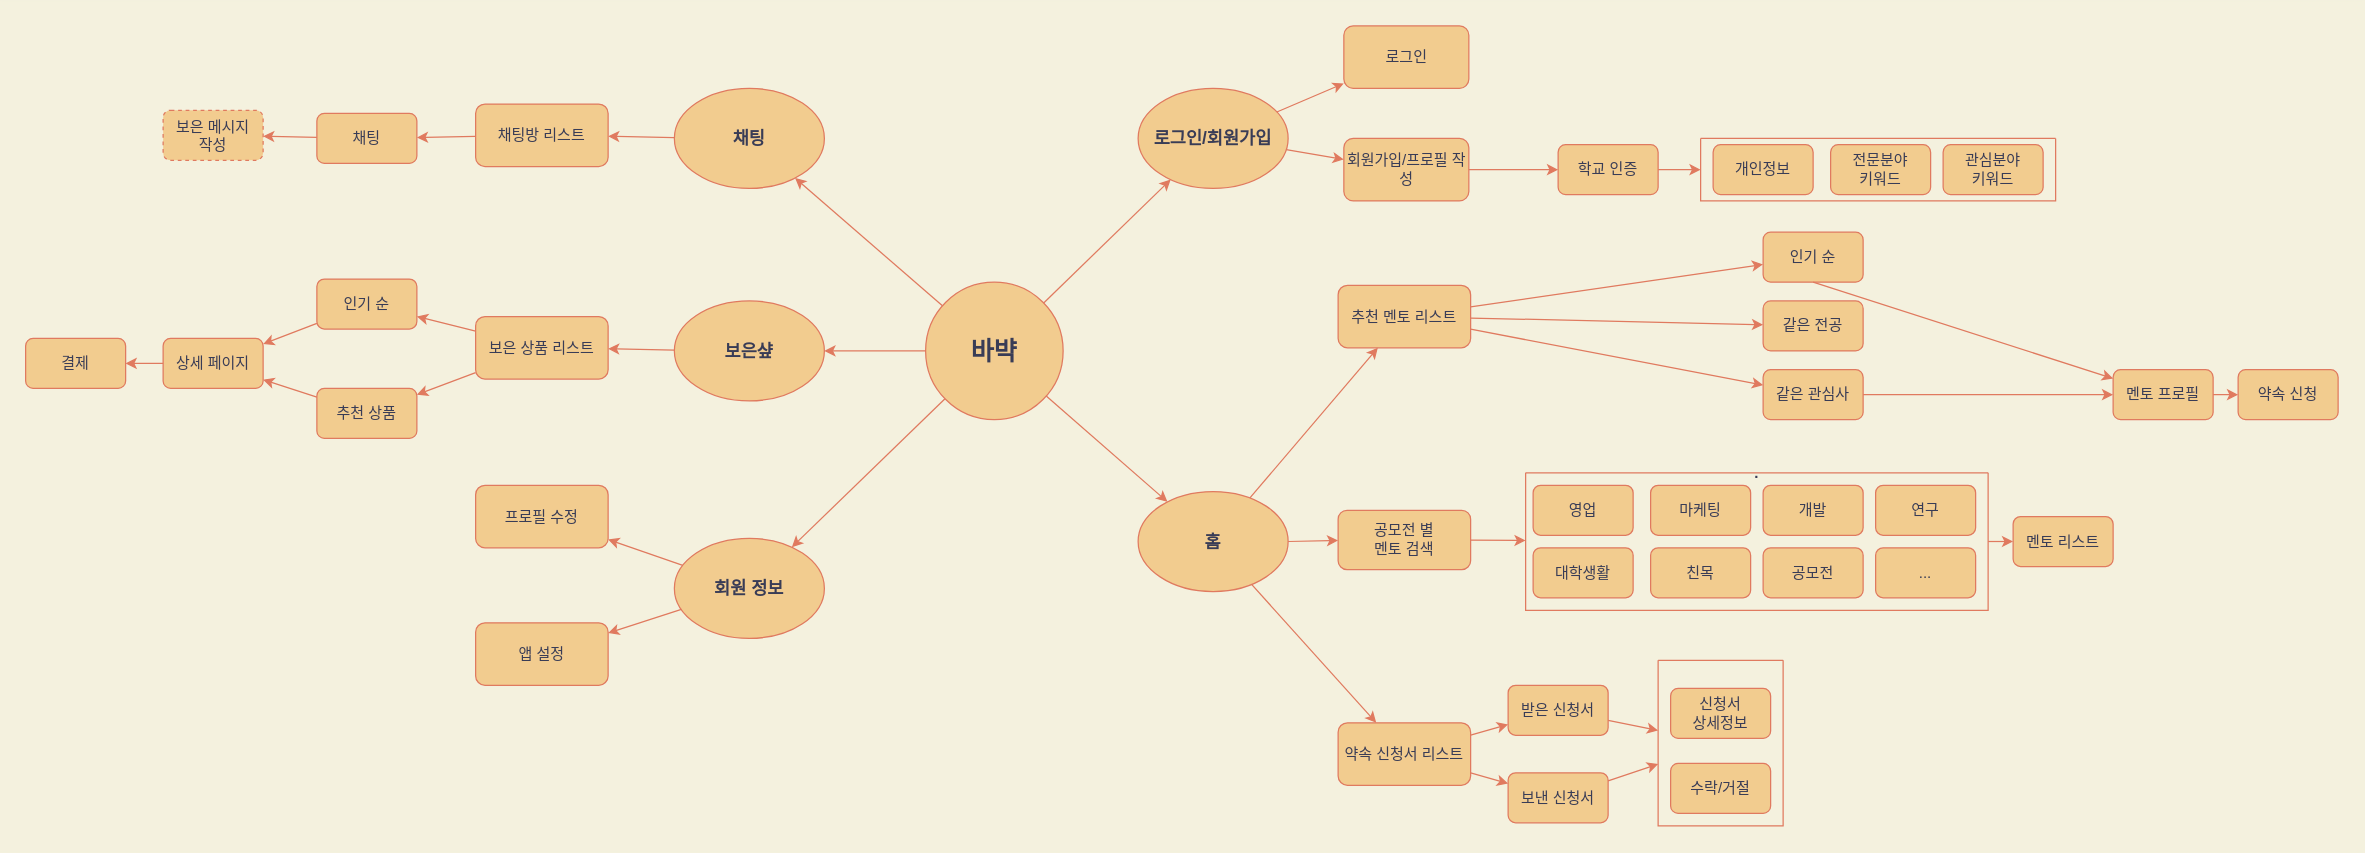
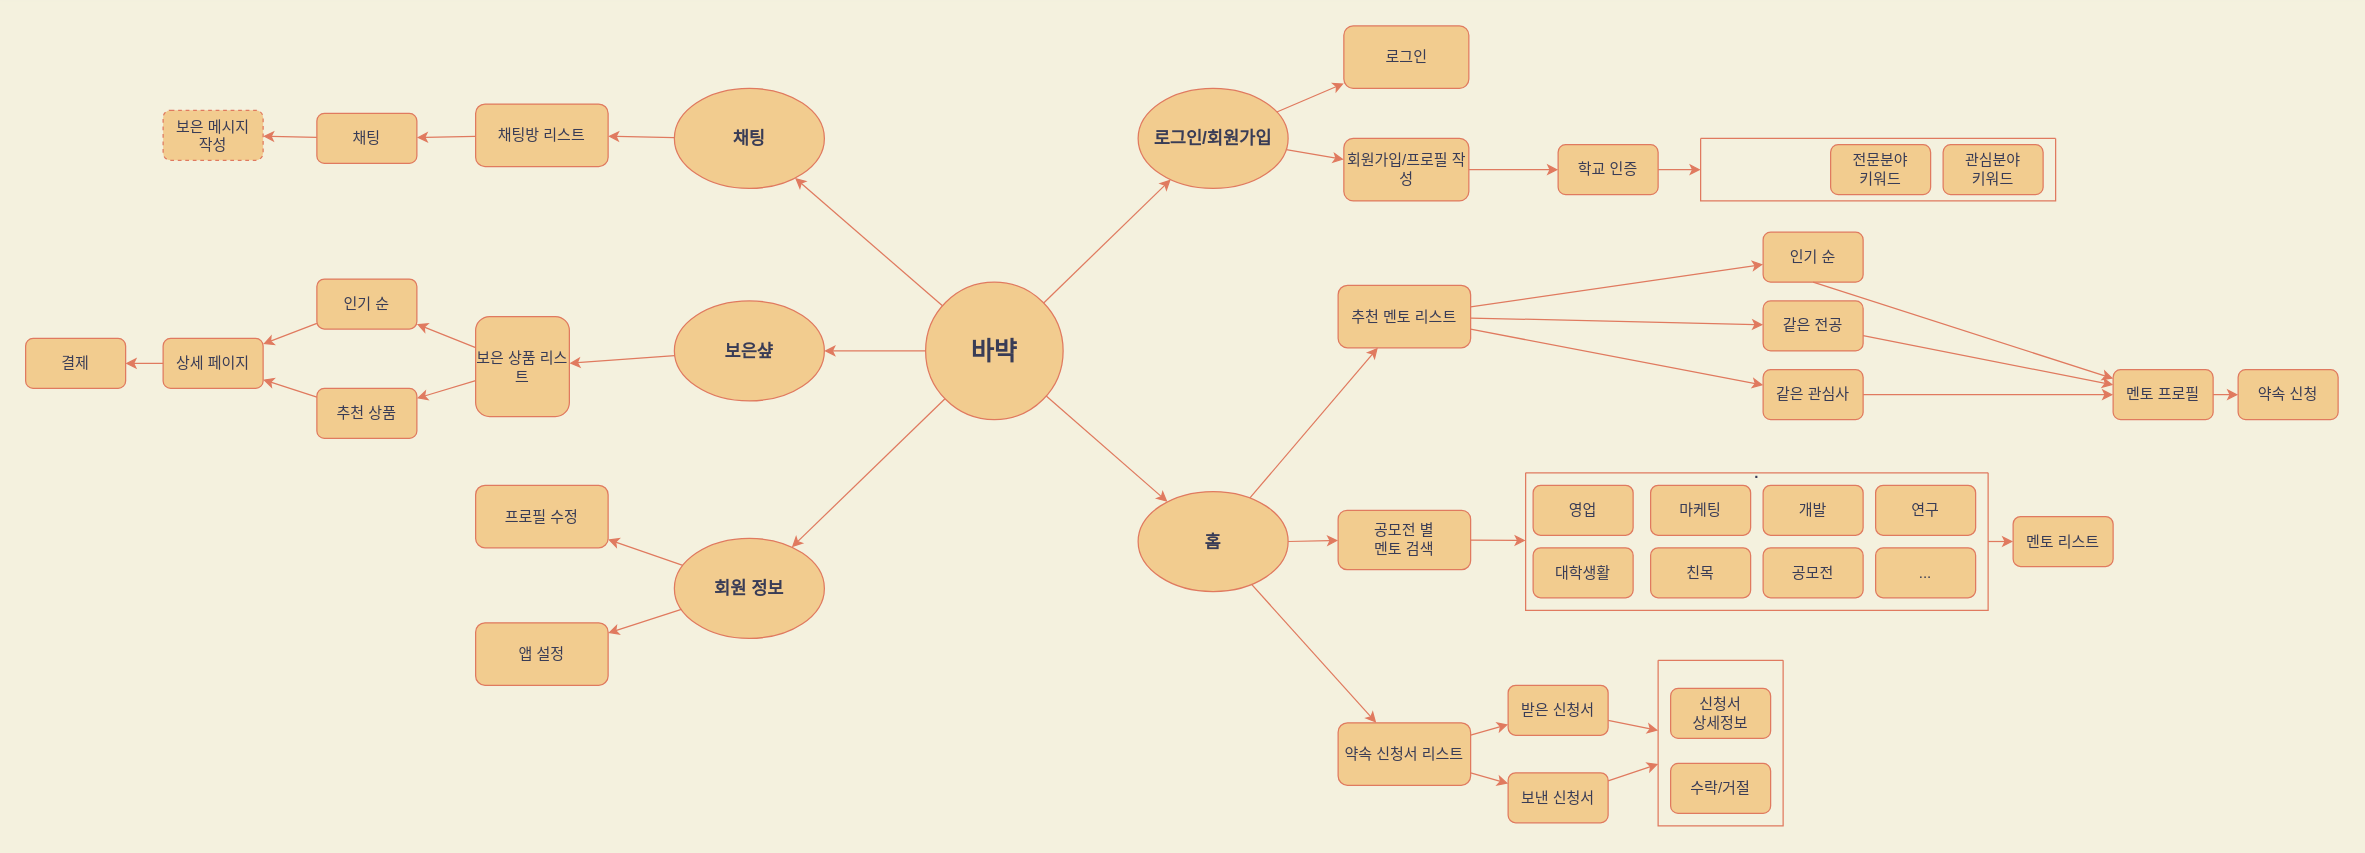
node "개인정보": removed
node "보은 상품 리스트": size 133x63 -> 94x100
edge "같은 전공" -> "멘토 프로필": added
